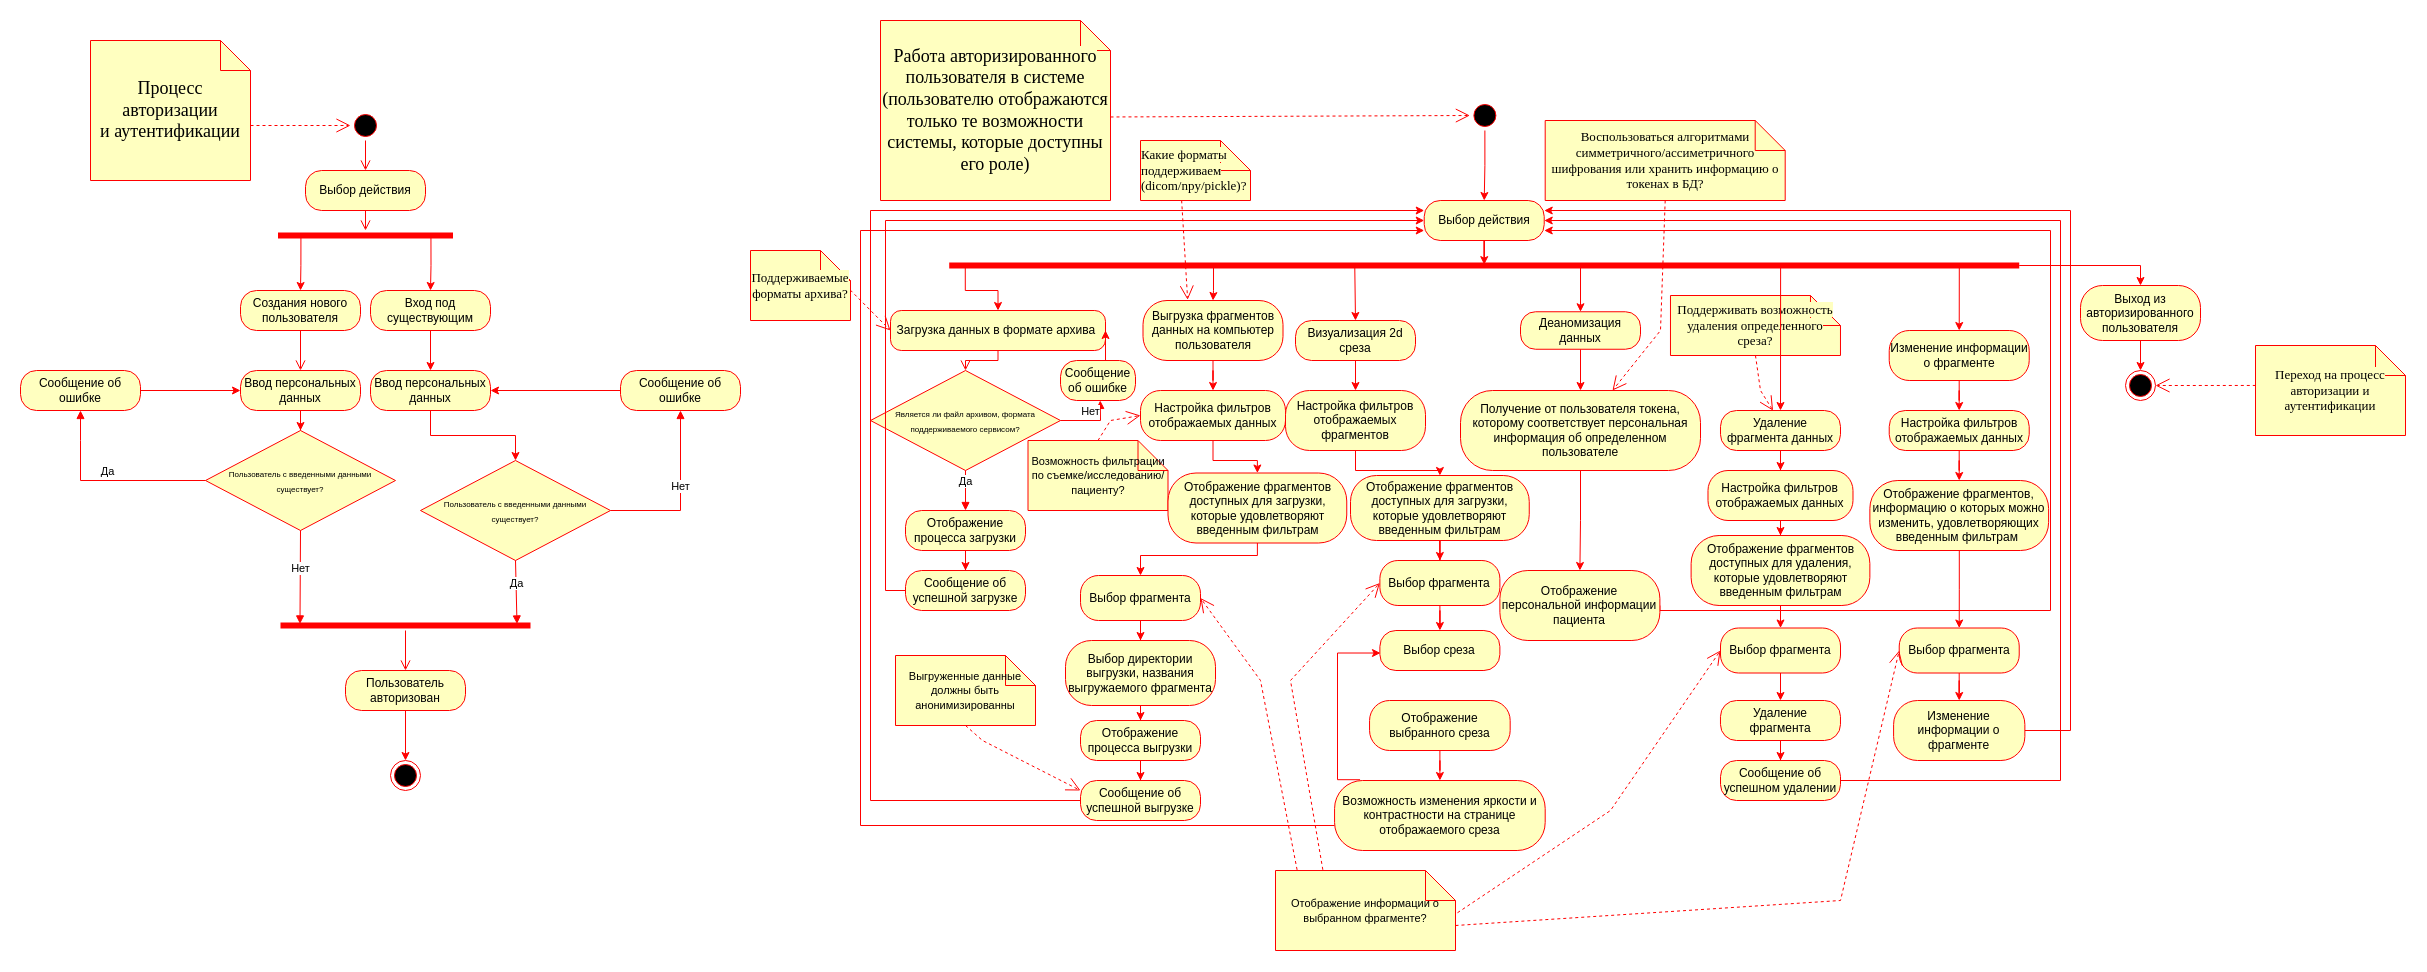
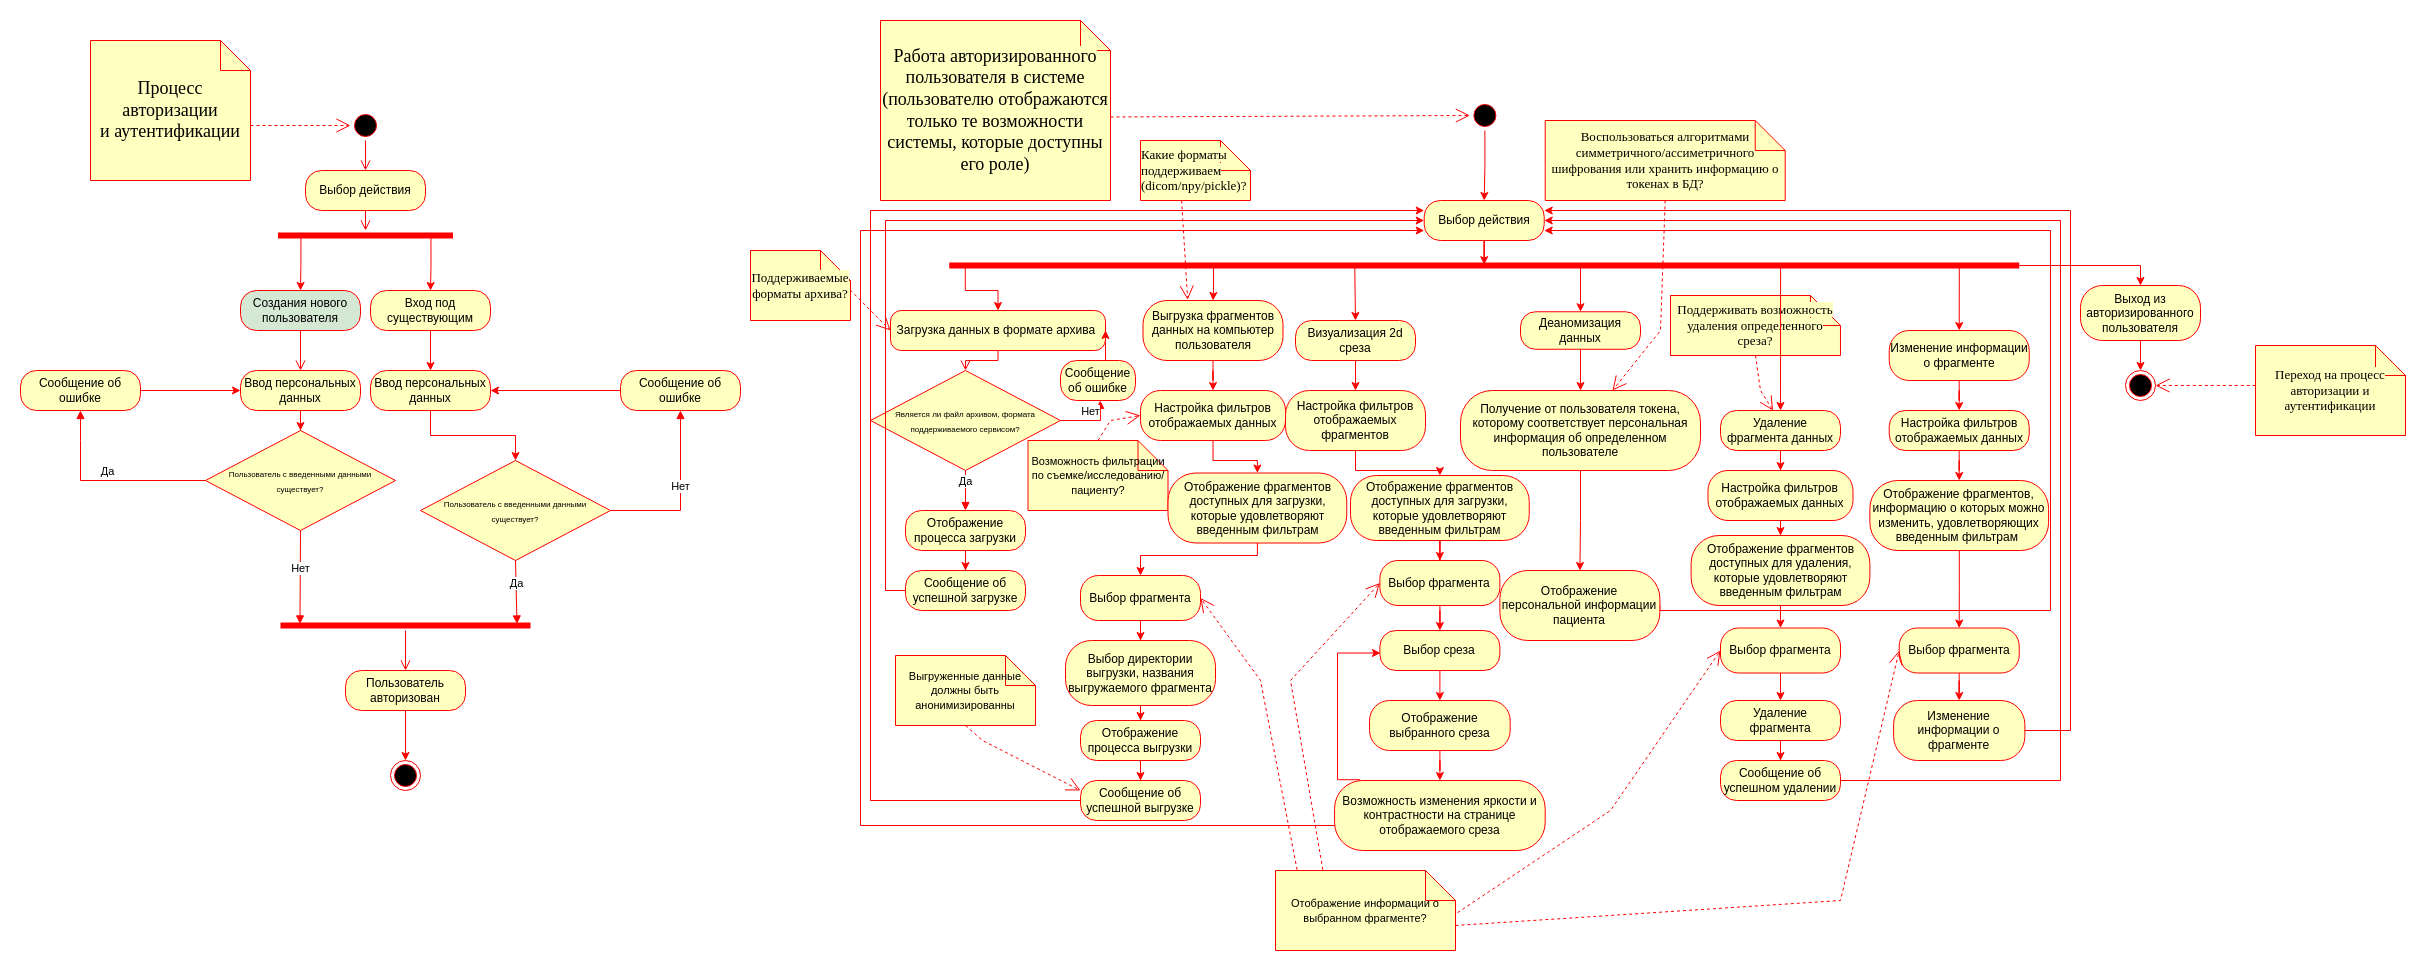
node "Создания нового пользователя": fillcolor #ffffc0 -> #d5e8d4
edge "Выбор среза" -> "Отображение выбранного среза": added
